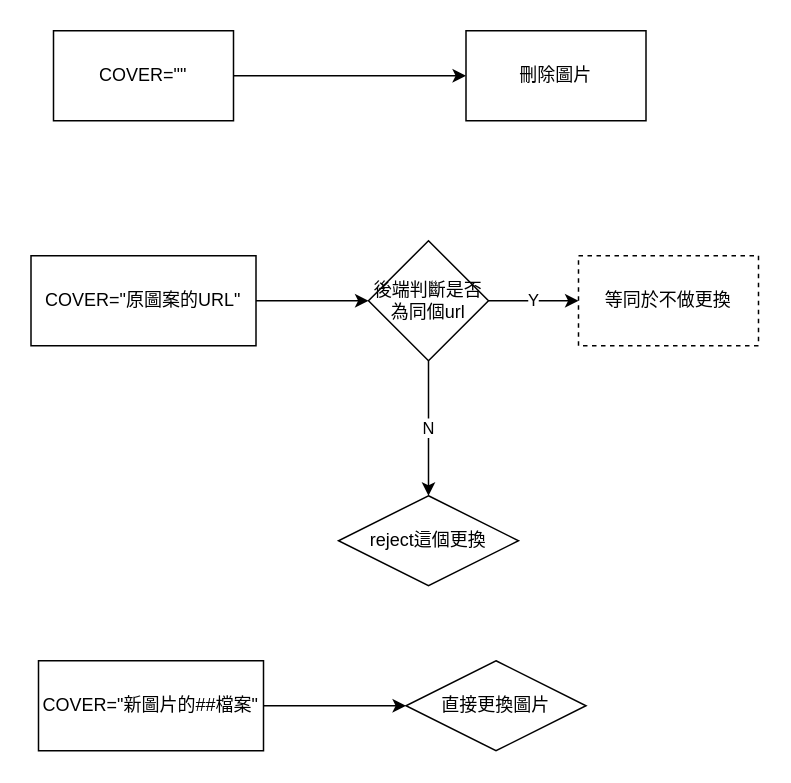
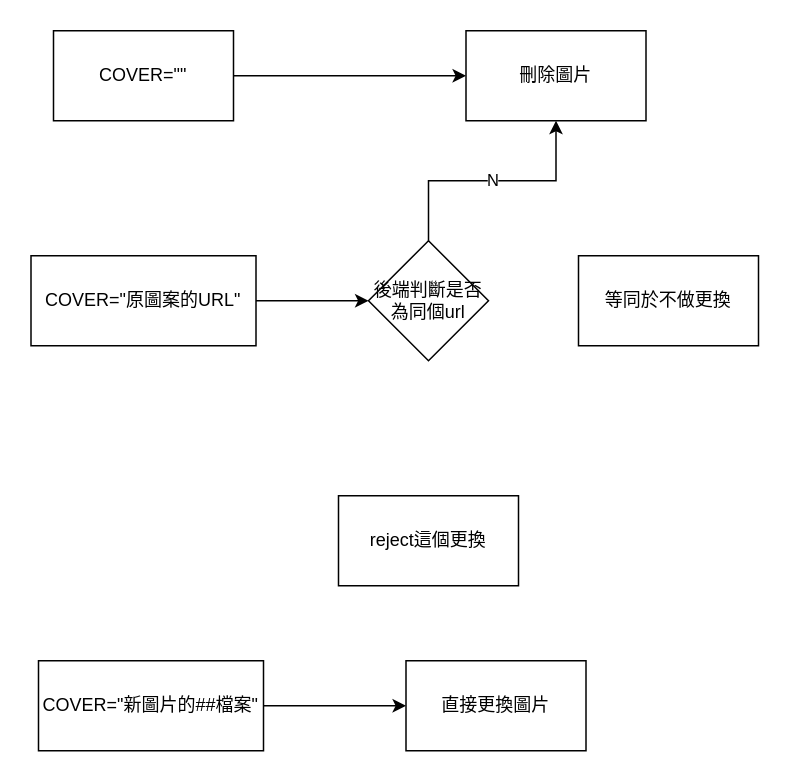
edge "後端判斷是否為同個url" -> "等同於不做更換": removed, label "Y"
node "等同於不做更換": style dashed -> solid
edge "後端判斷是否為同個url" -> "reject這個更換": now "後端判斷是否為同個url" -> "刪除圖片"
node "reject這個更換": shape diamond -> rectangle
node "直接更換圖片": shape diamond -> rectangle
